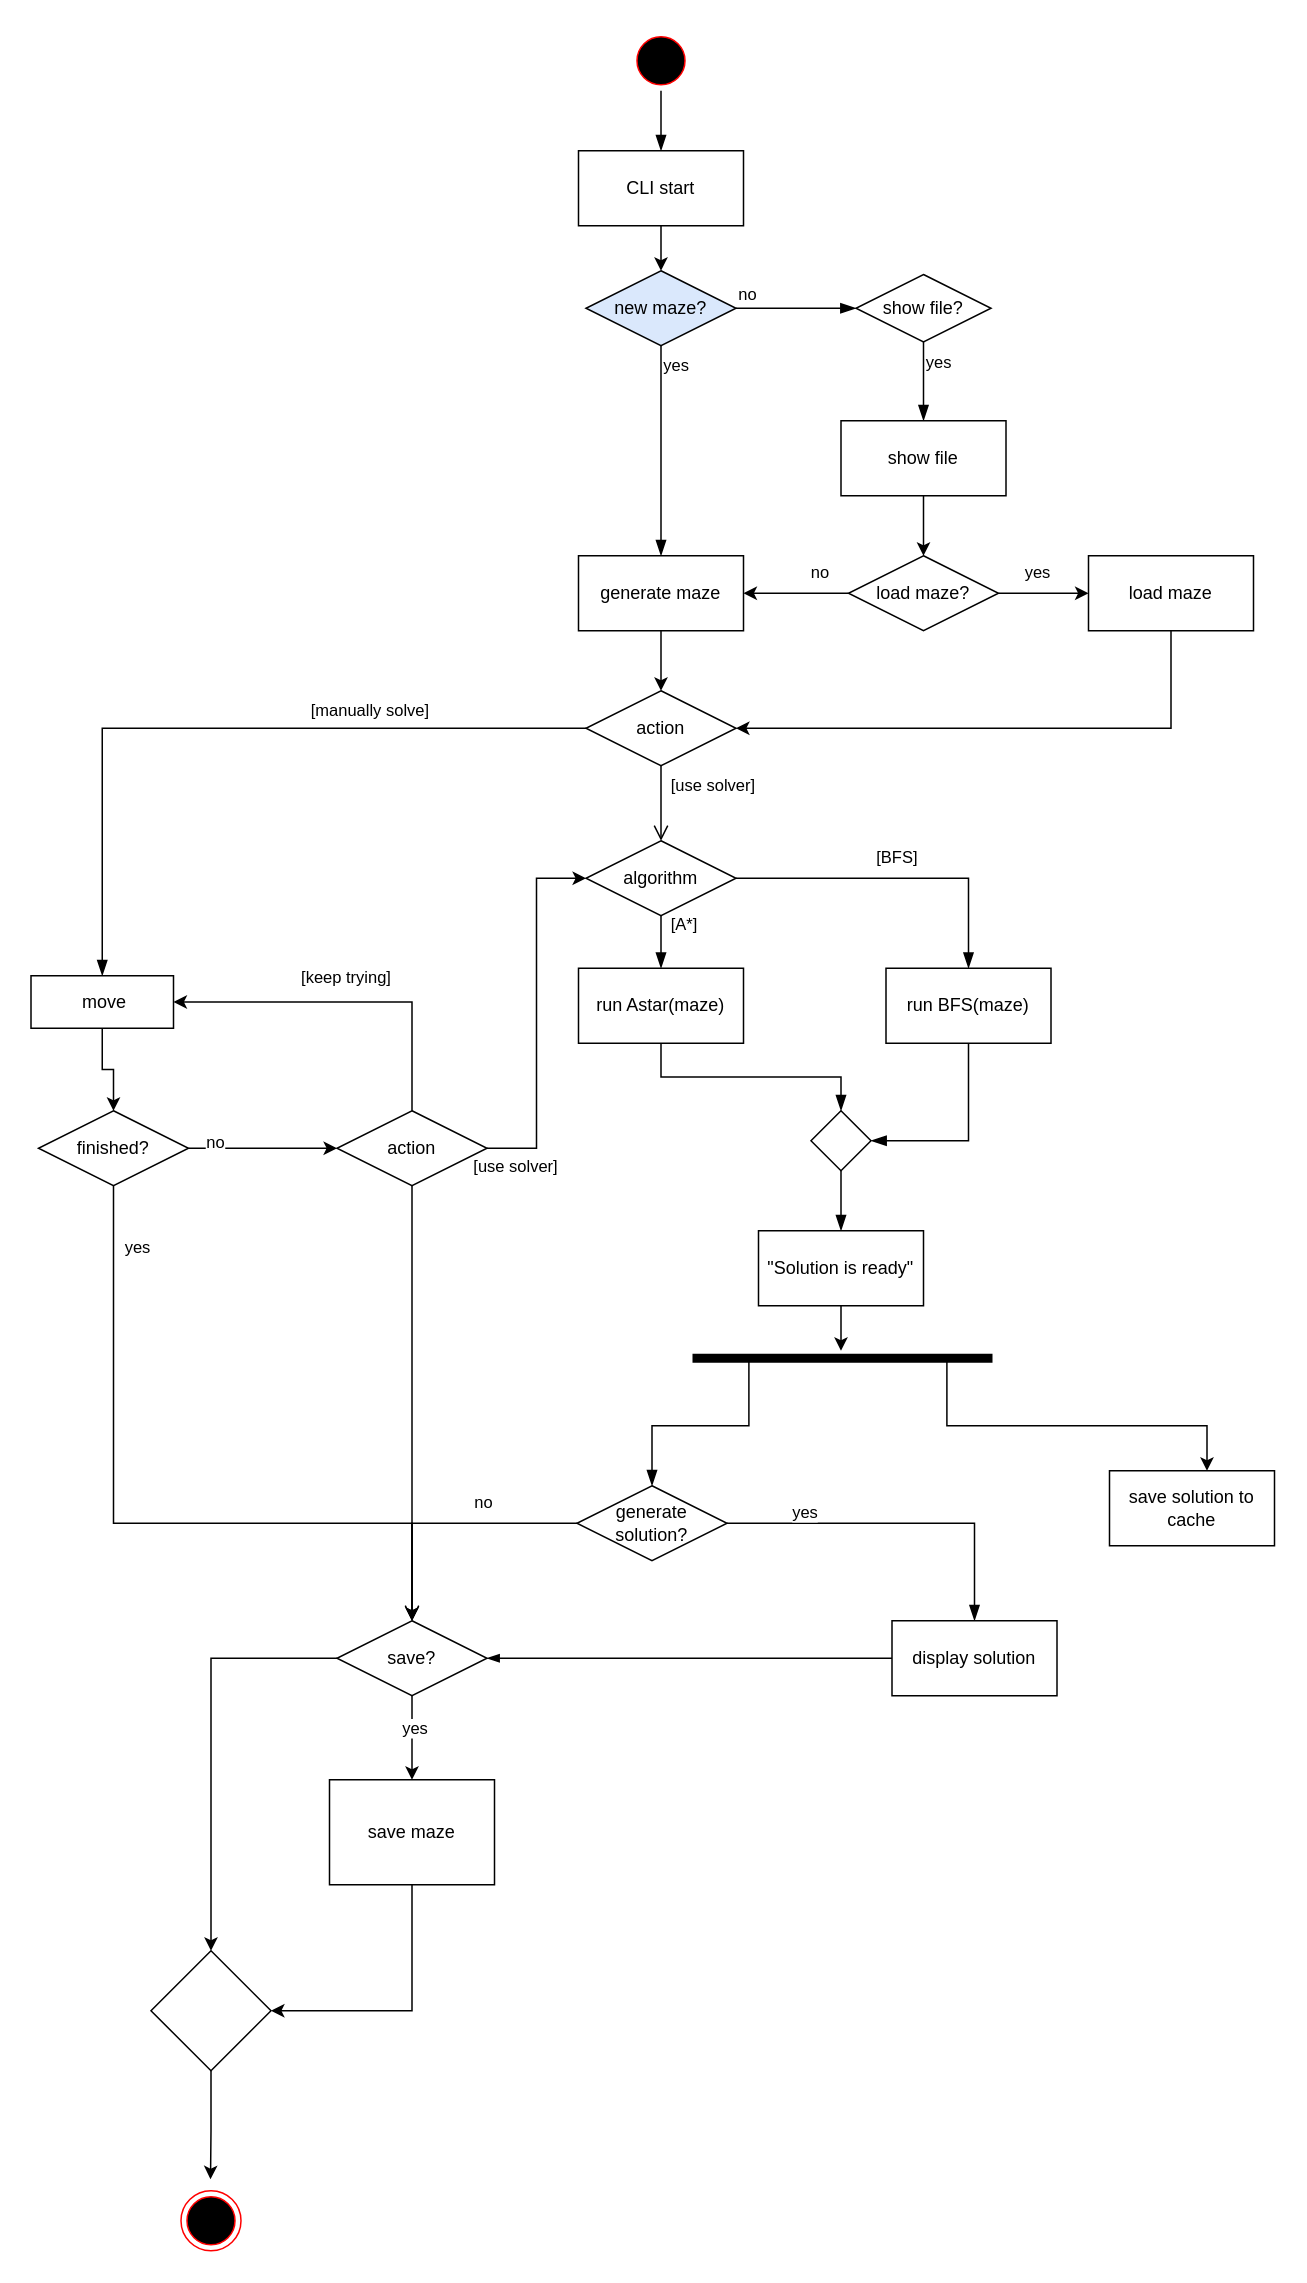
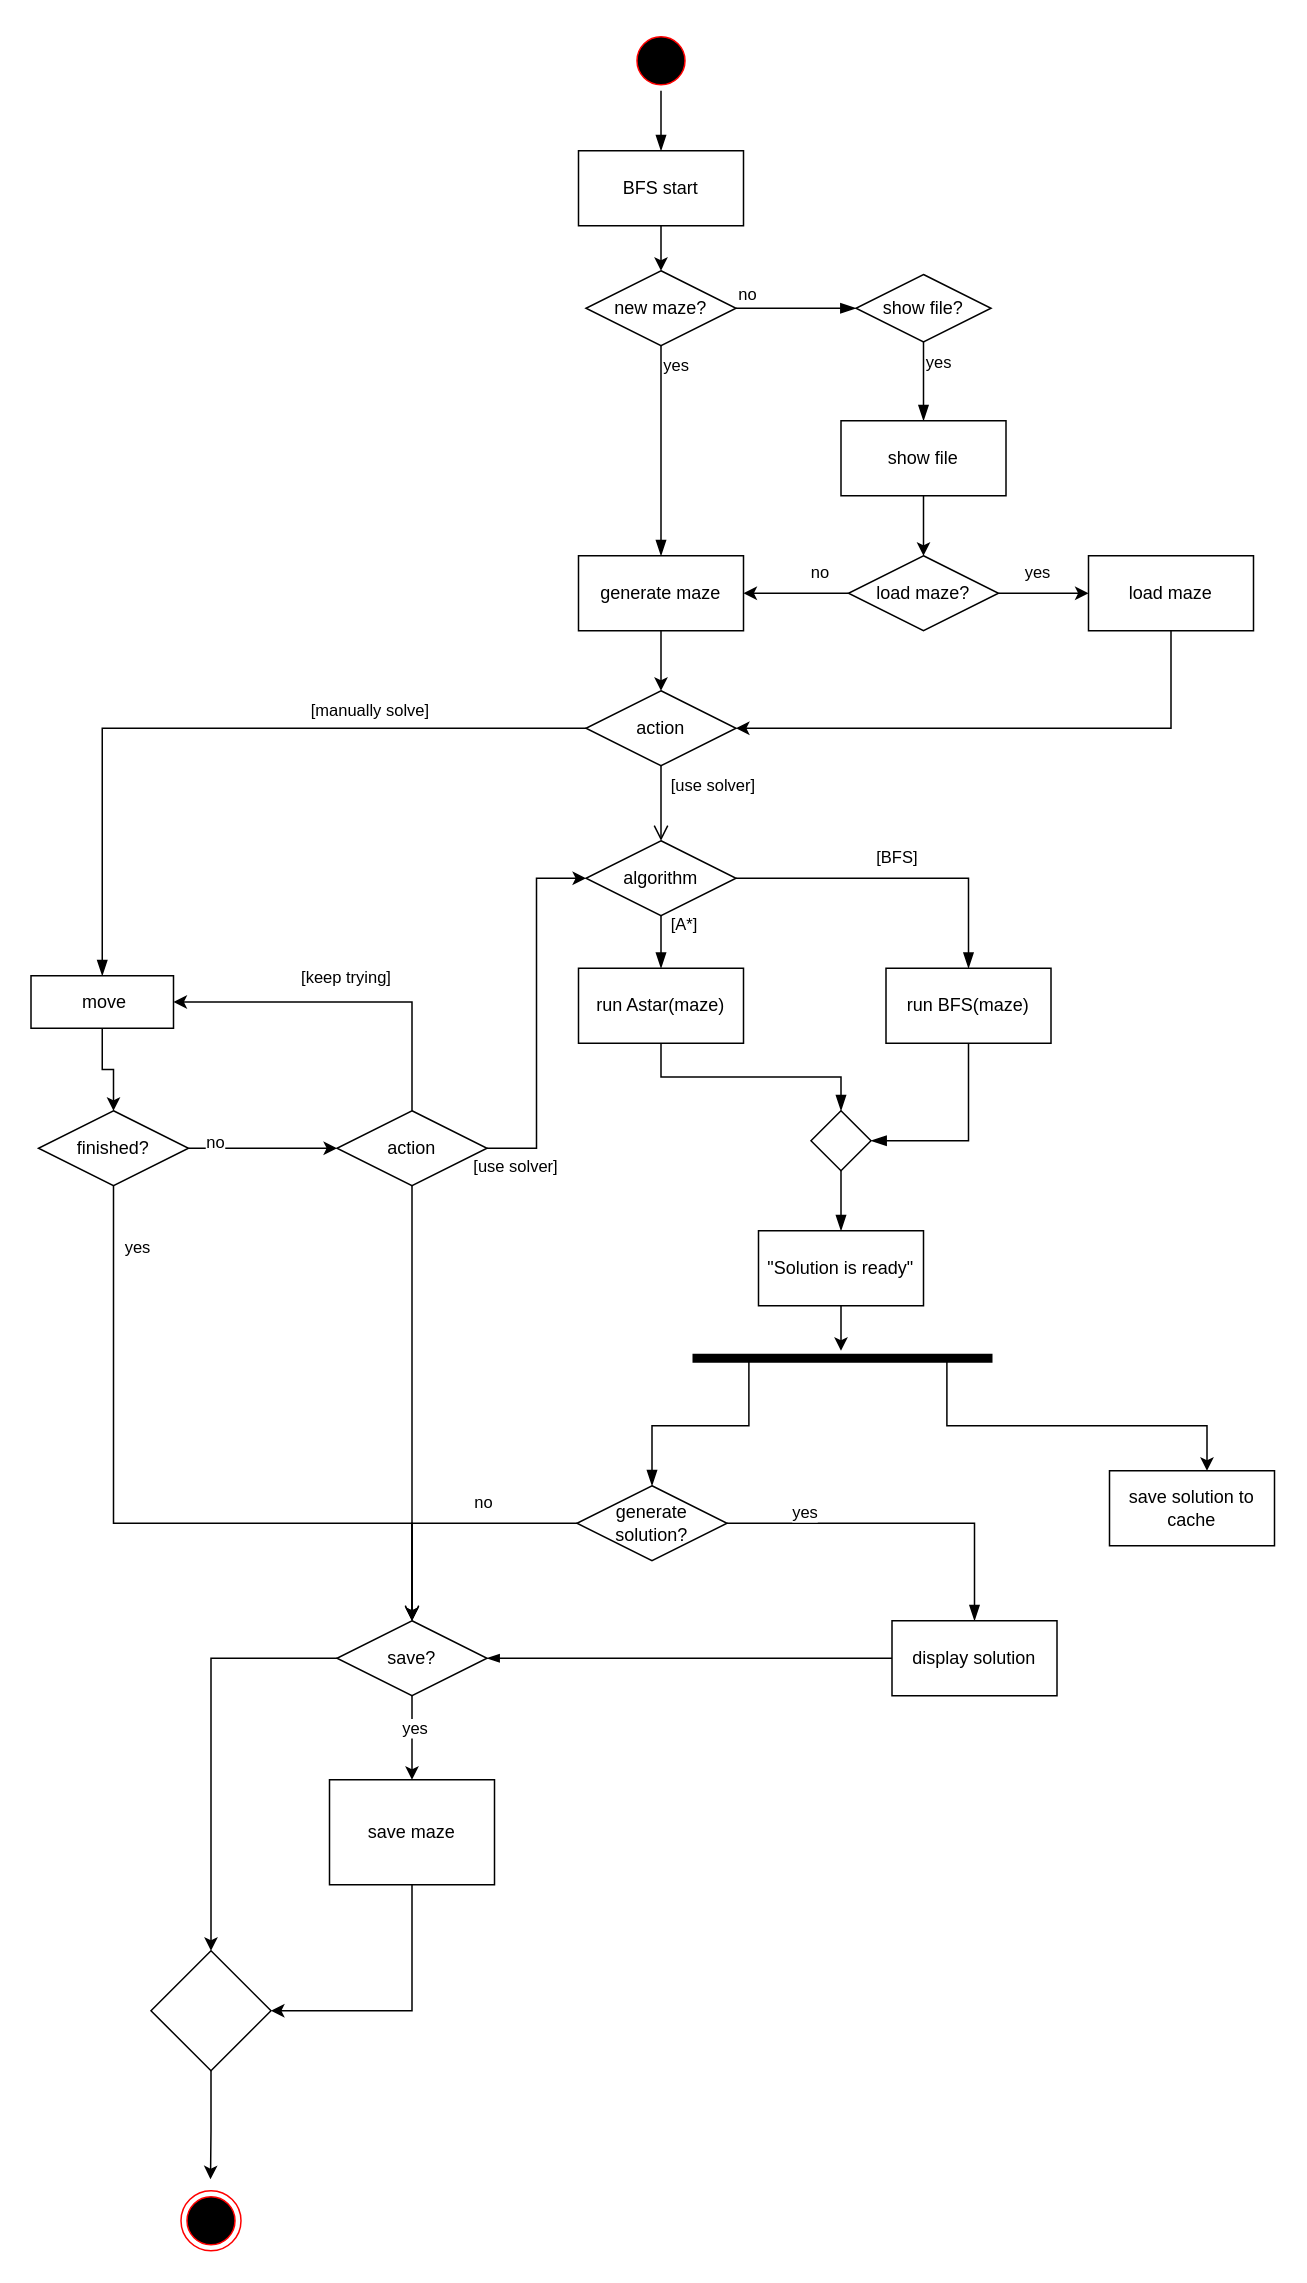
node "CLI start": label "CLI start" -> "BFS start"
node "new maze?": fillcolor #dae8fc -> #ffffff
